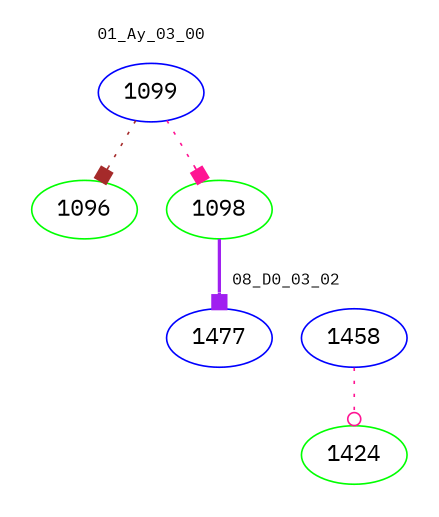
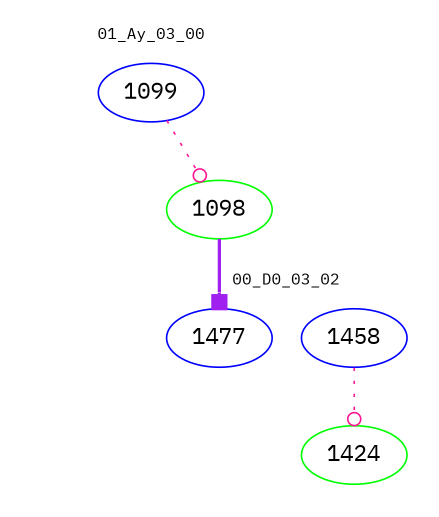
edge "1099" -> "1098": arrowhead box -> odot
node "1096": removed
cluster "08_D0_03_02": label "08_D0_03_02" -> "00_D0_03_02"
